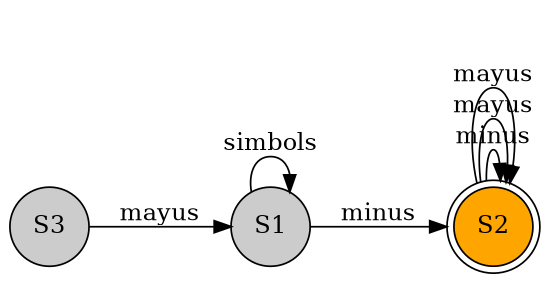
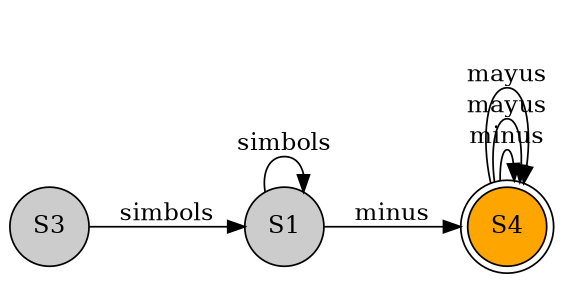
edge "S3" -> "S1": label "mayus" -> "simbols"
node "S2": label "S2" -> "S4"
